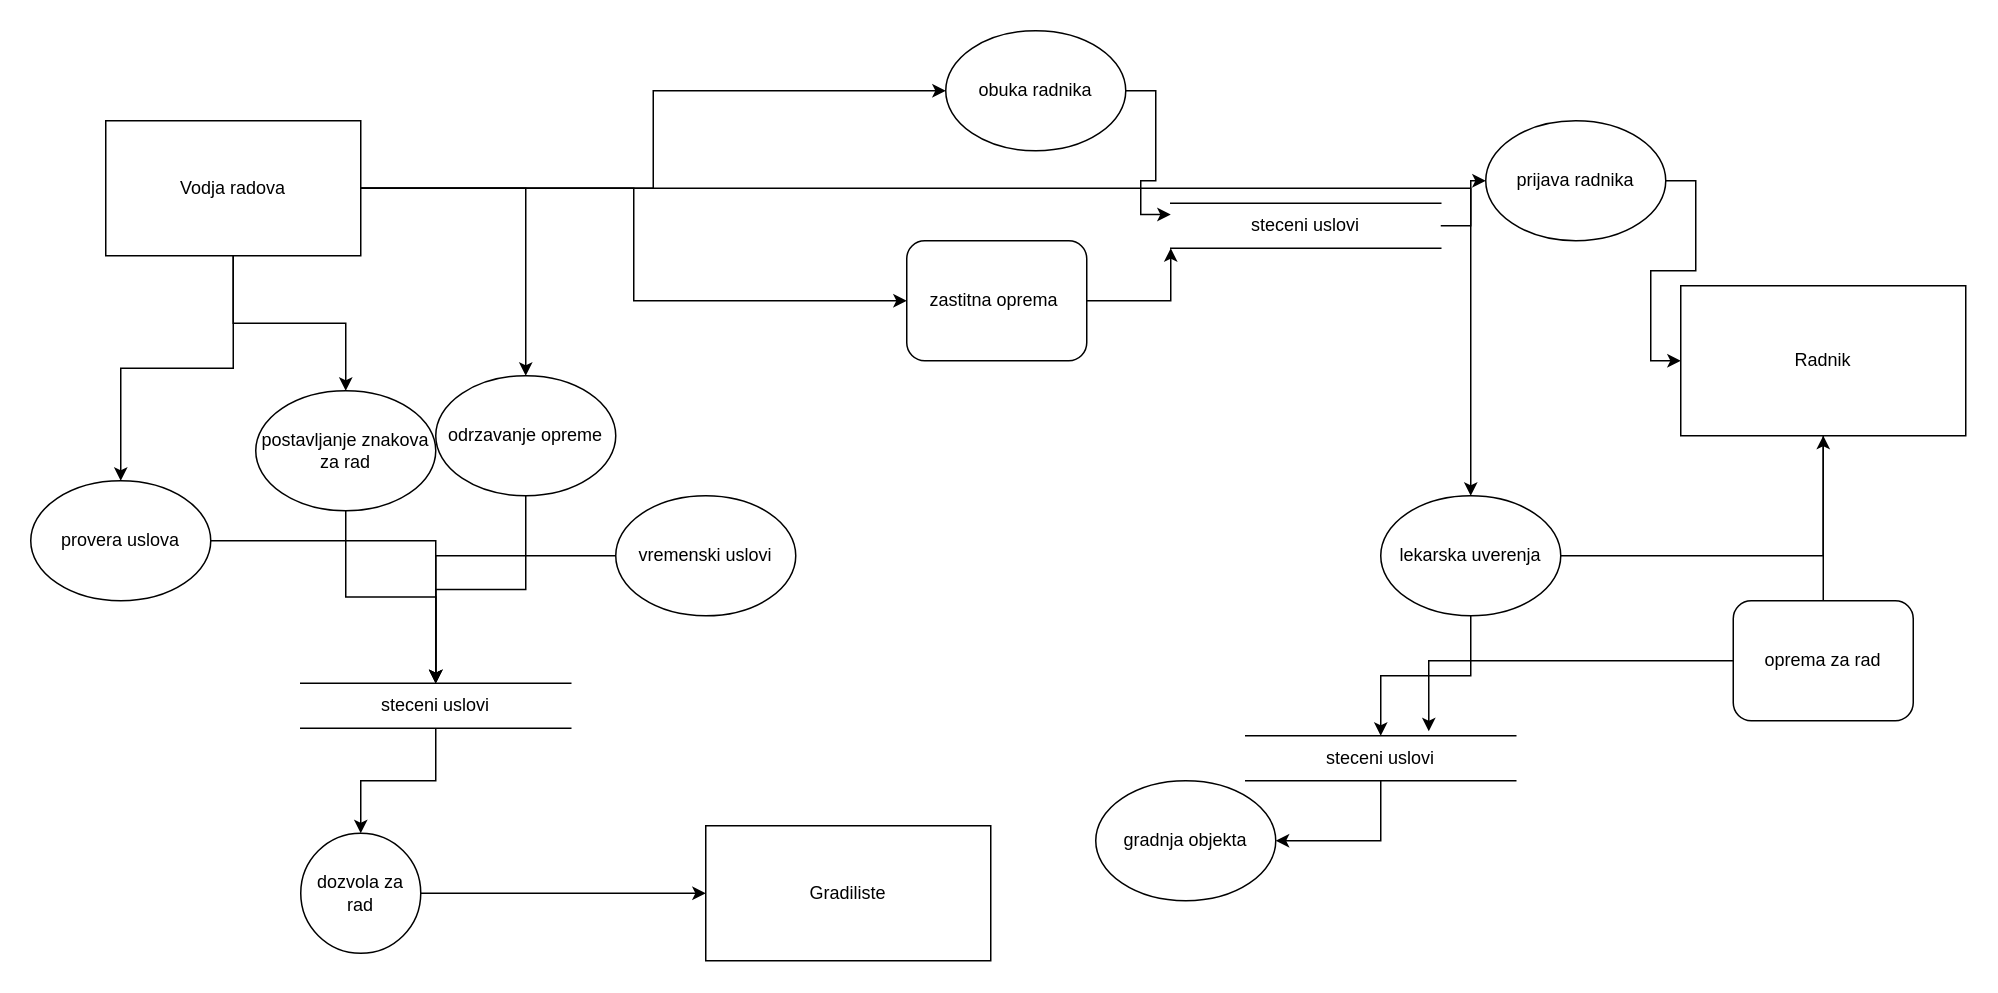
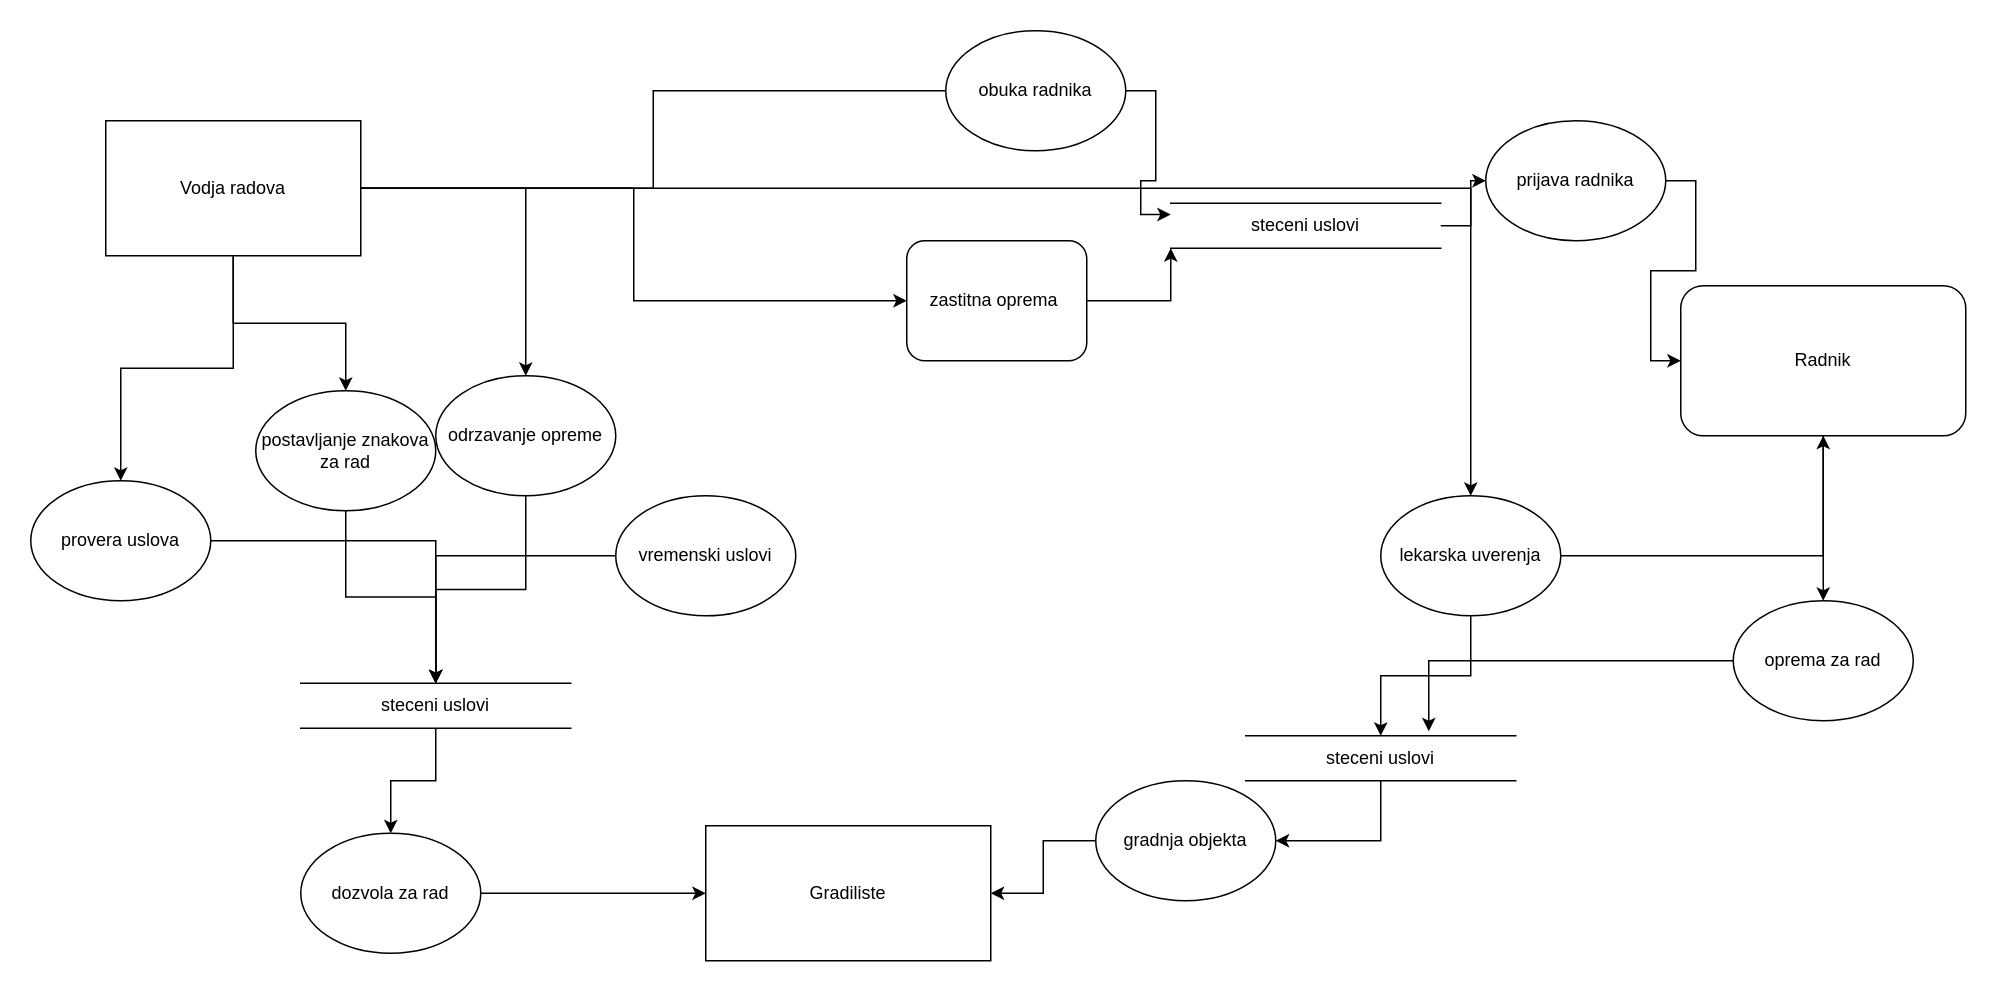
edge "Vodja radova" -> "obuka radnika": arrowhead classic -> none
node "Radnik": shape rectangle -> rounded rectangle
edge "Radnik" -- "oprema za rad": arrowhead none -> classic
node "oprema za rad": shape rounded rectangle -> ellipse
edge "gradnja objekta" -> "Gradiliste": added
node "dozvola za rad": size 120x120 -> 180x120
